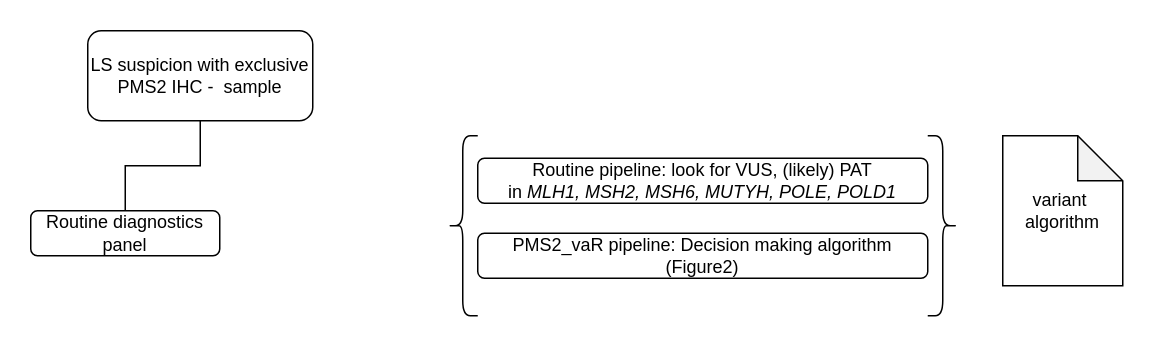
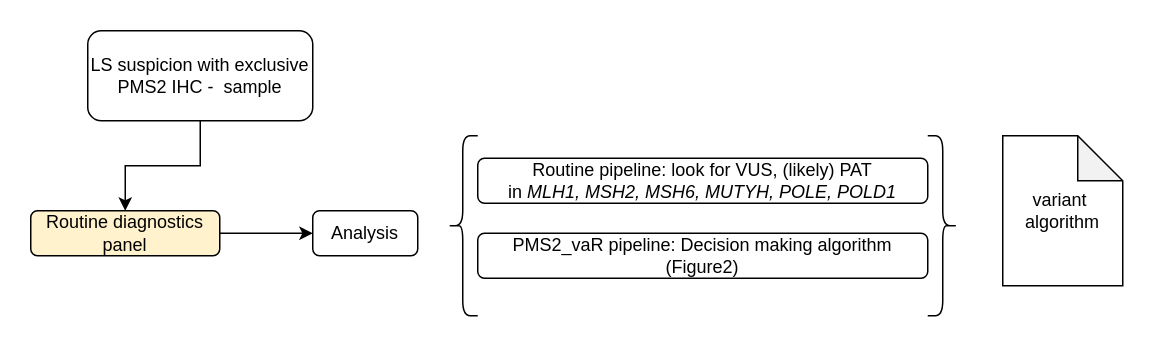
edge "LS suspicion with exclusive PMS2 IHC - sample" -- "Routine diagnostics panel": arrowhead none -> classic
node "Routine diagnostics panel": fillcolor #ffffff -> #fff2cc
edge "Routine diagnostics panel" -> "Analysis": added
node "Analysis": added
